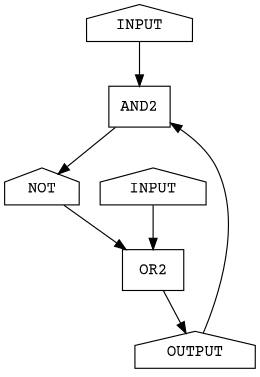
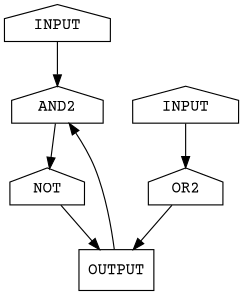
node "AND2": shape box -> house
edge "NOT" -> "OR2": now "NOT" -> "OUTPUT"
node "OR2": shape box -> house
node "OUTPUT": shape house -> box
